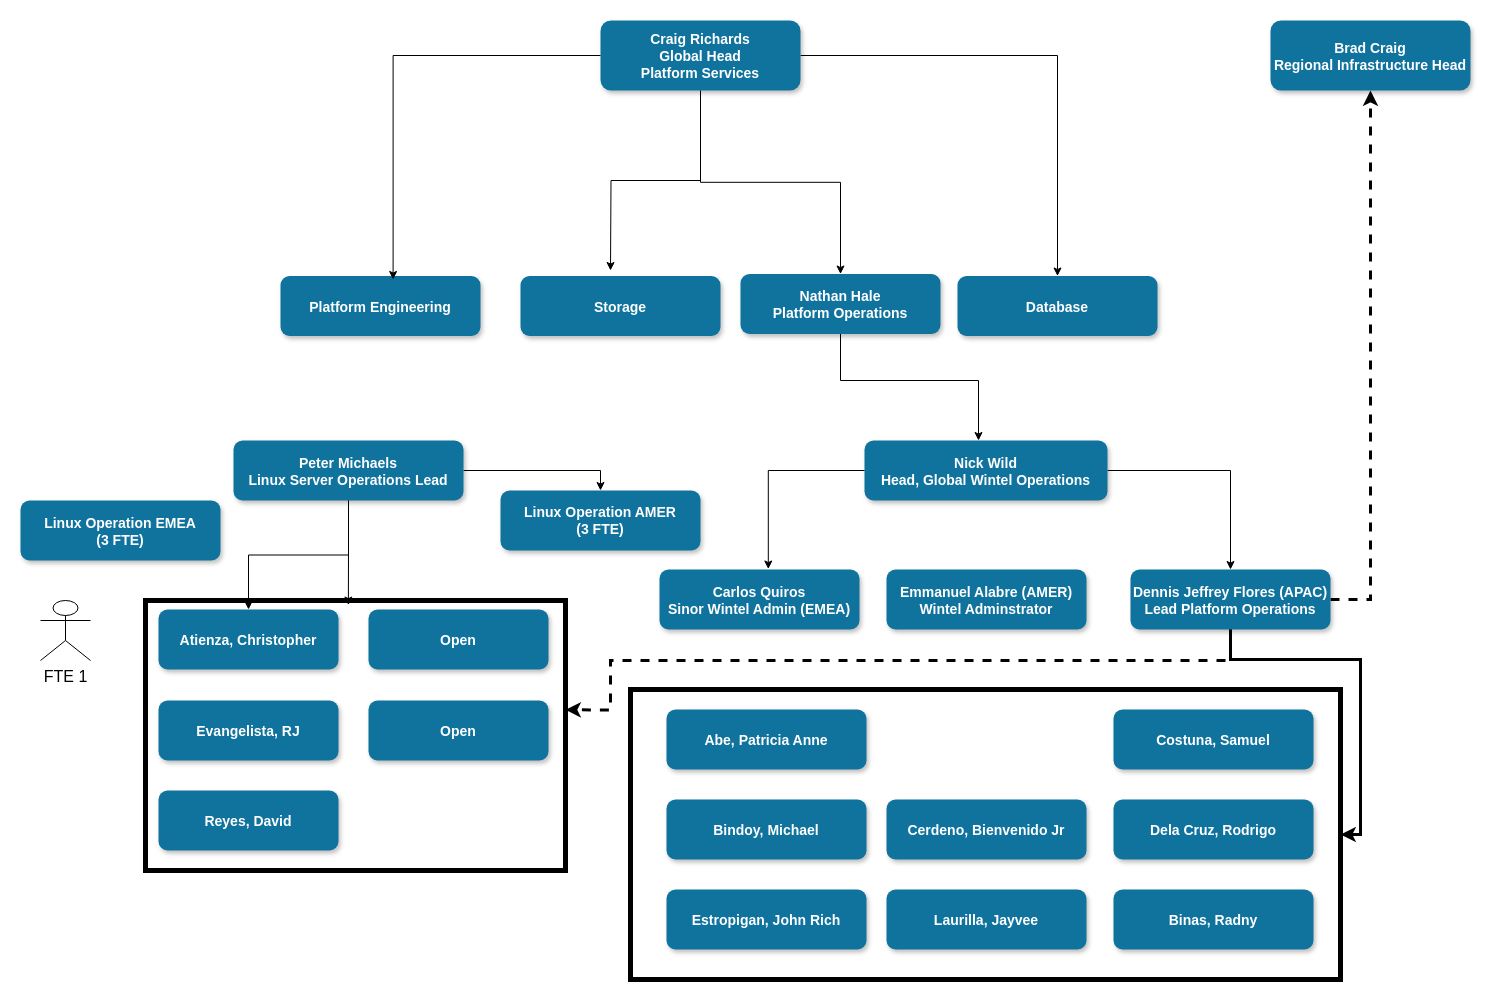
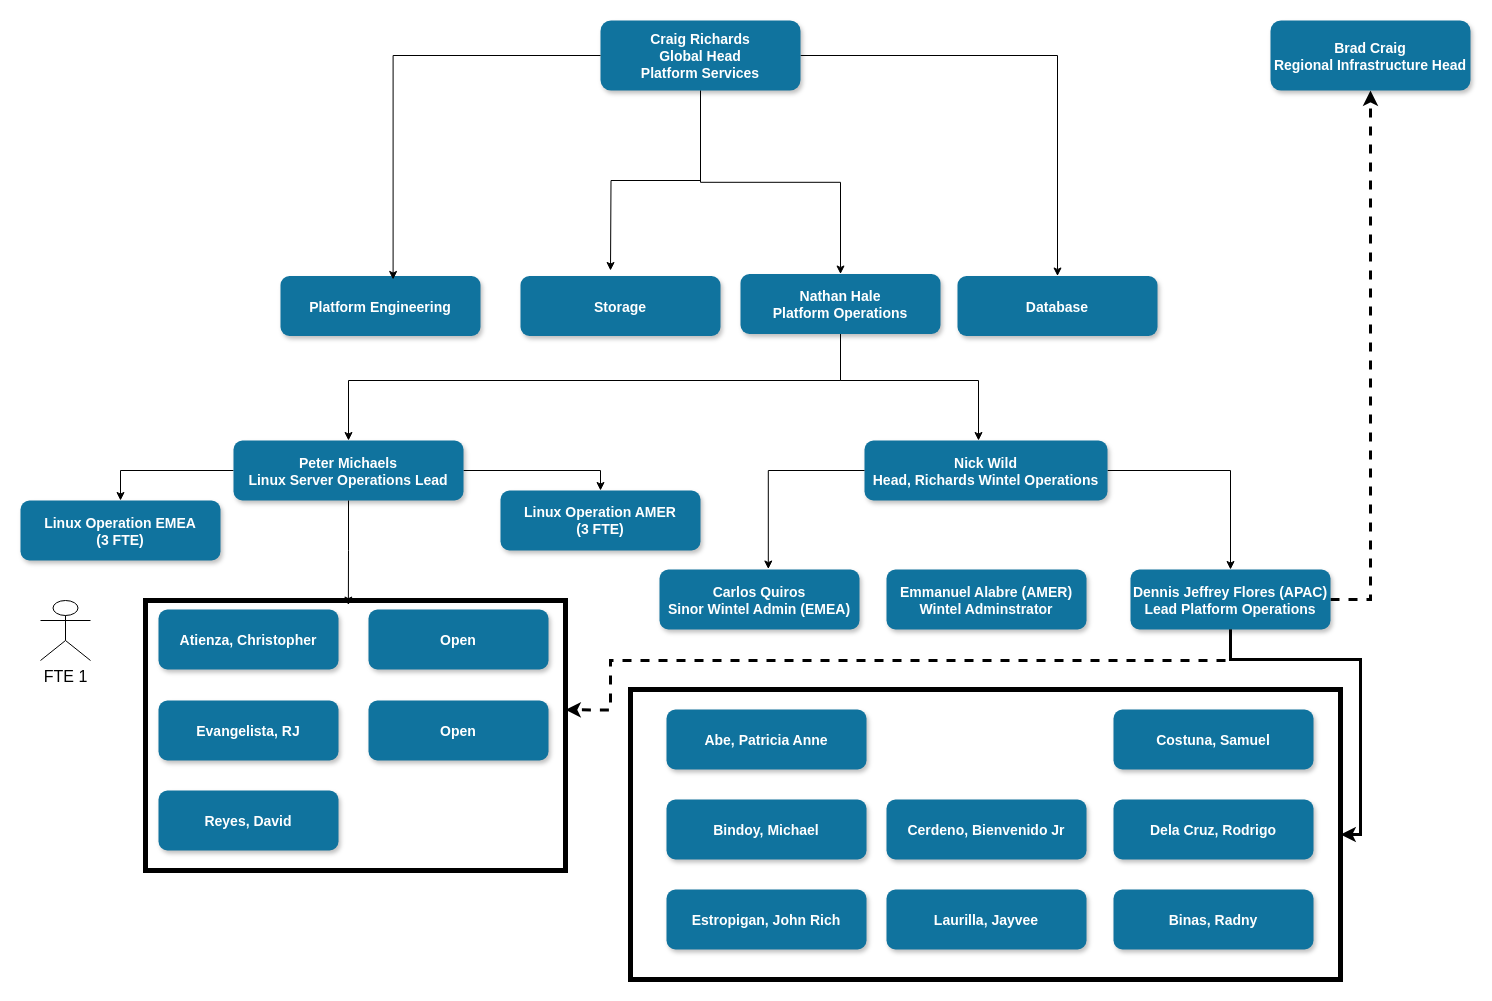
edge "Nathan Hale Platform Operations" -> "Peter Michaels Linux Server Operations Lead": added
node "Nick Wild Head, Global Wintel Operations": label "Nick Wild Head, Global Wintel Operations" -> "Nick Wild Head, Richards Wintel Operations"
edge "Peter Michaels Linux Server Operations Lead" -> "Atienza, Christopher": now "Peter Michaels Linux Server Operations Lead" -> "Linux Operation EMEA (3 FTE)"
